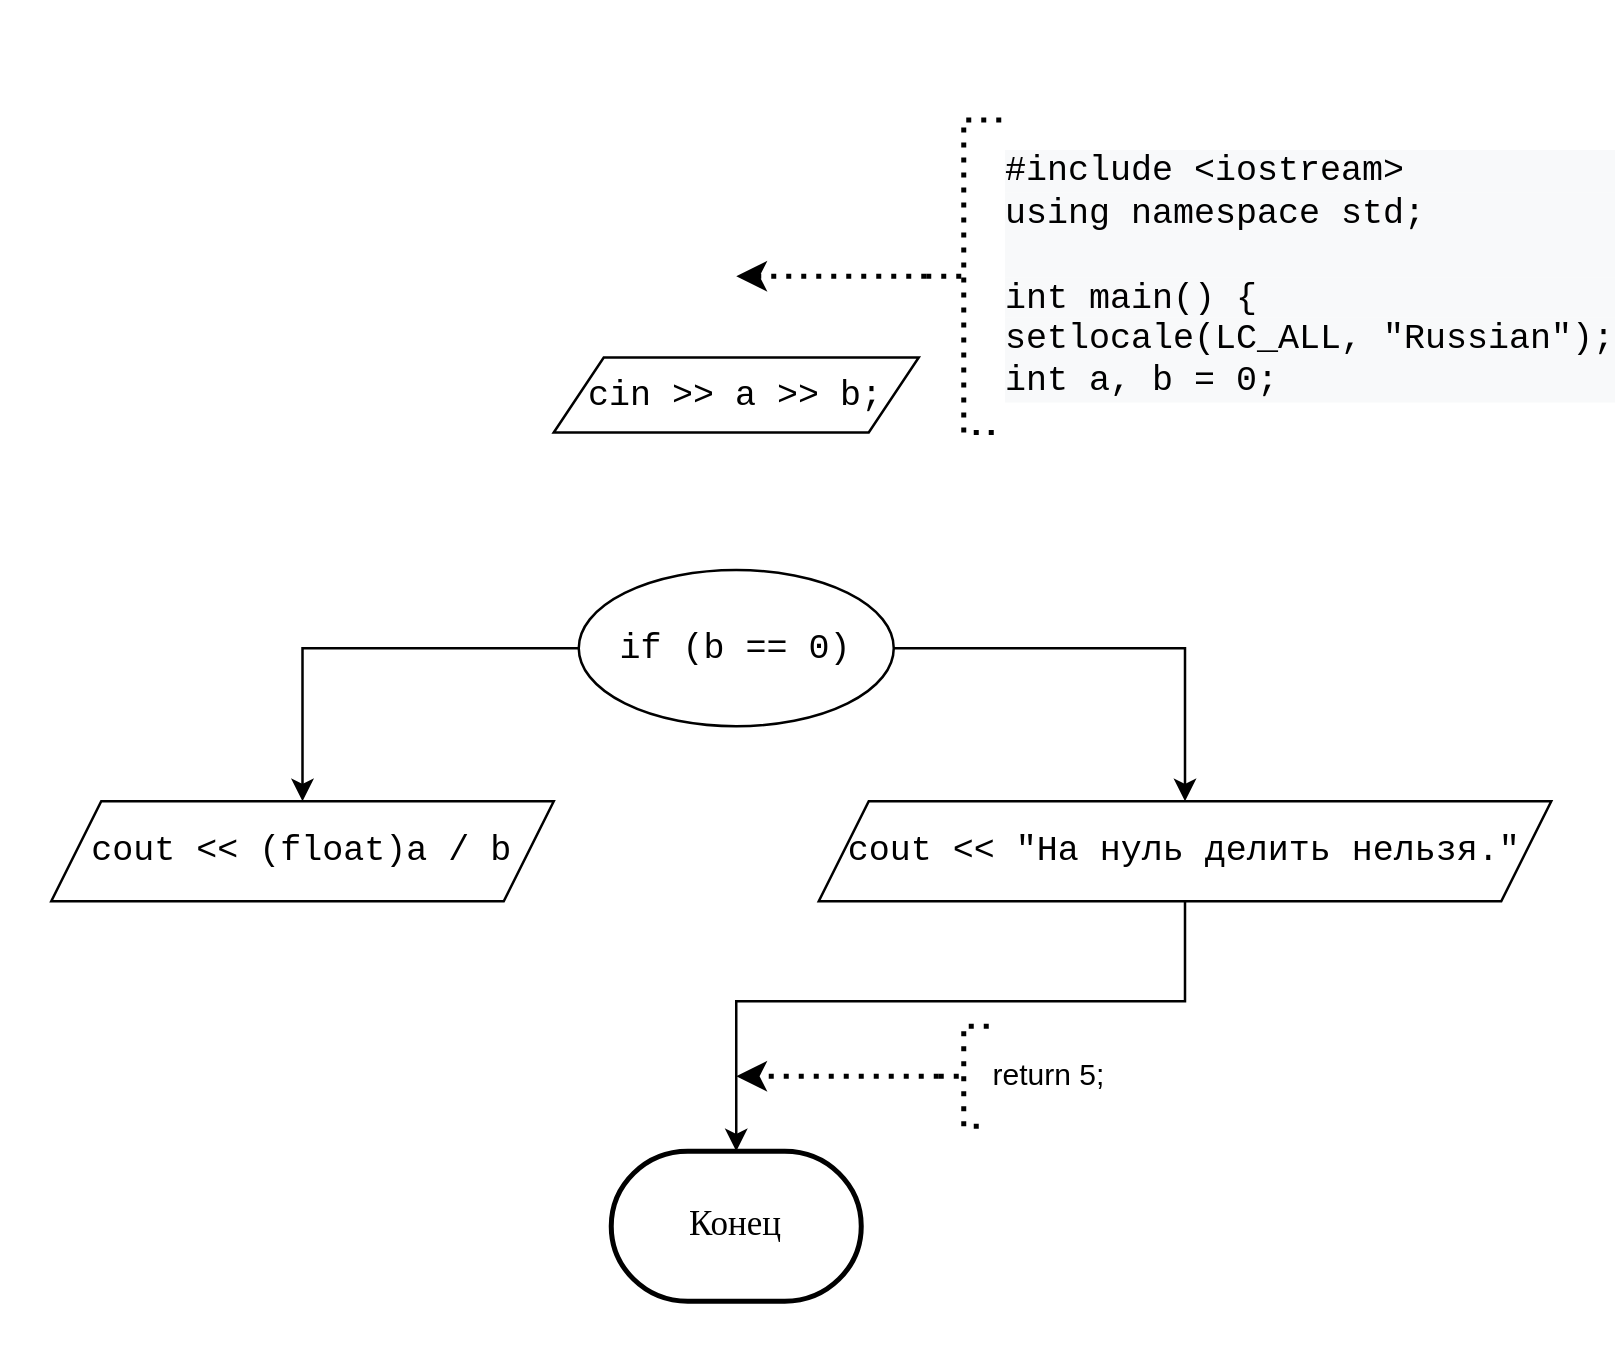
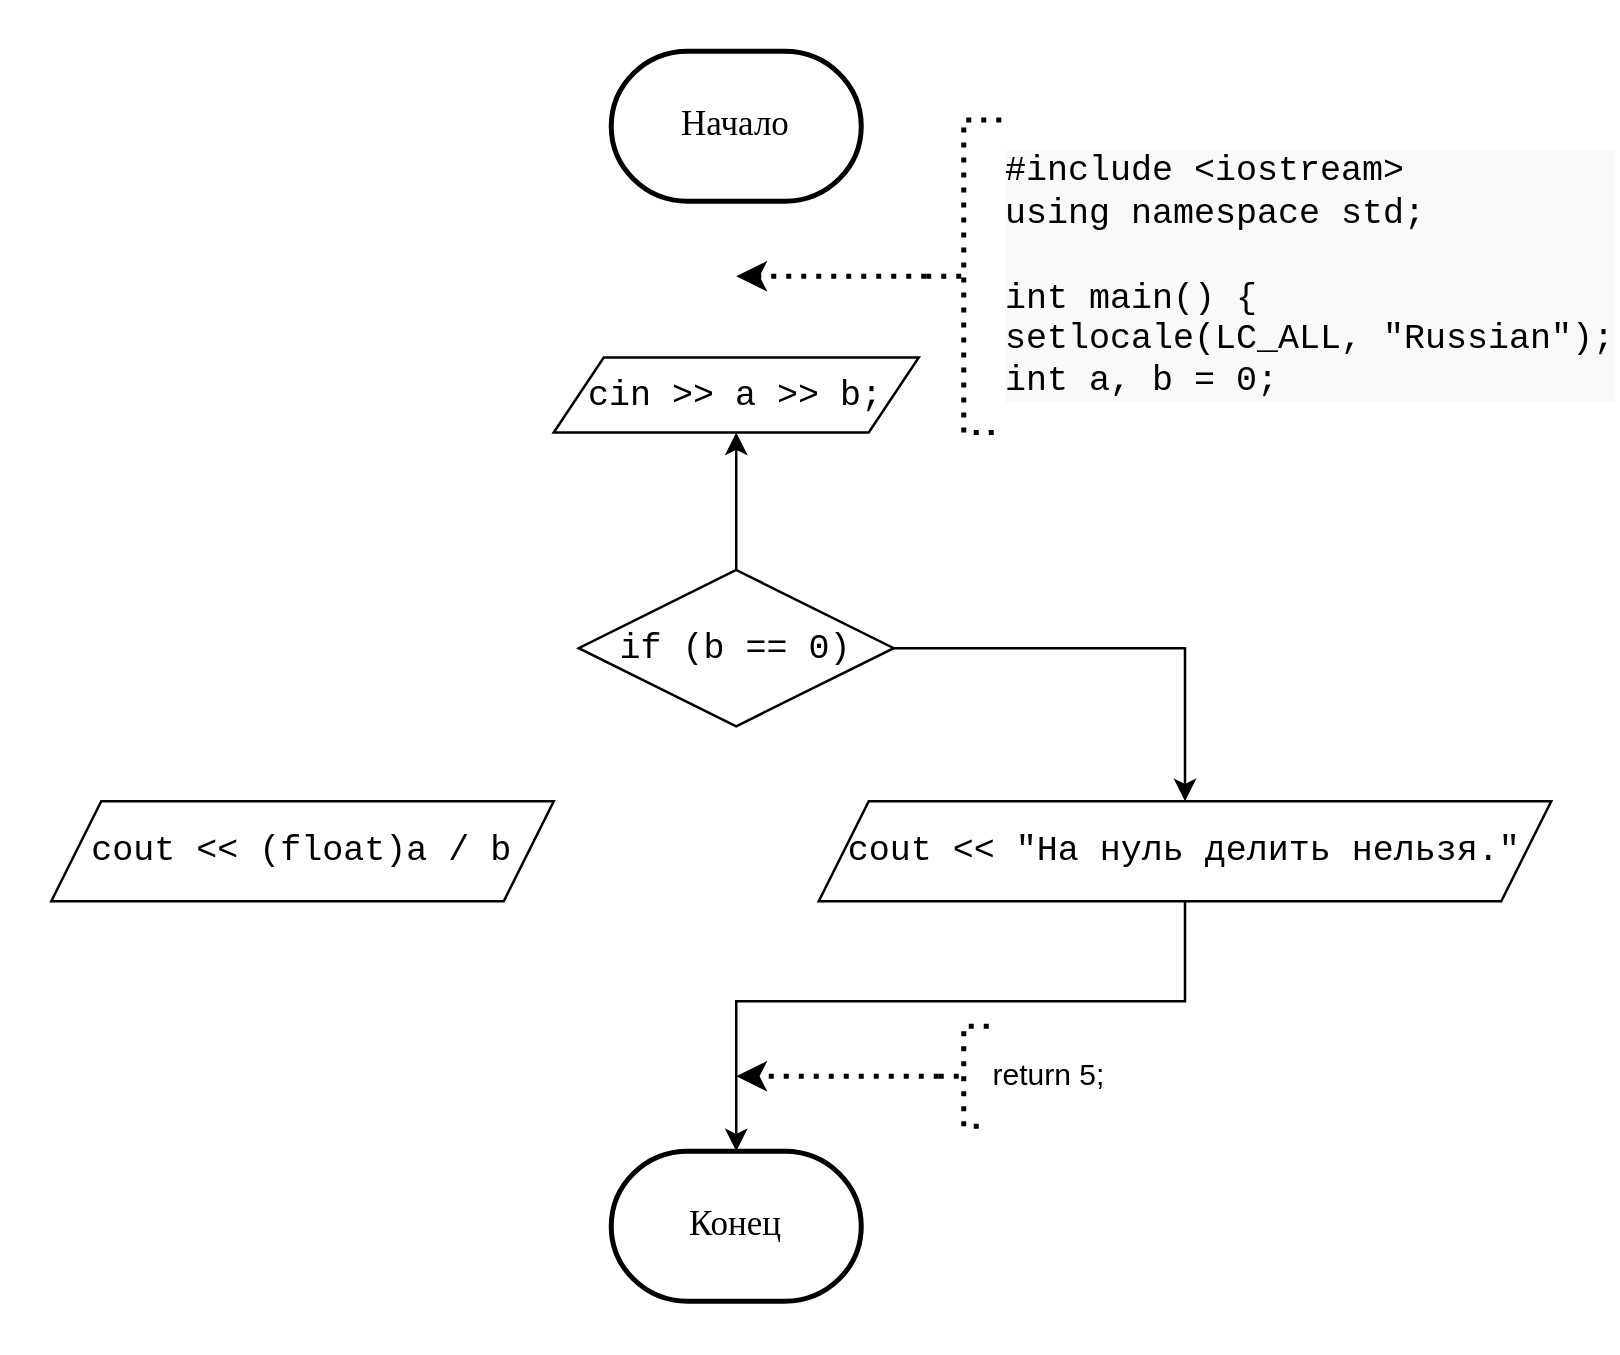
node "Начало": added
edge "if (b == 0)" -> "cout << (float)a / b": now "if (b == 0)" -> "cin >> a >> b;"
node "if (b == 0)": shape ellipse -> diamond
